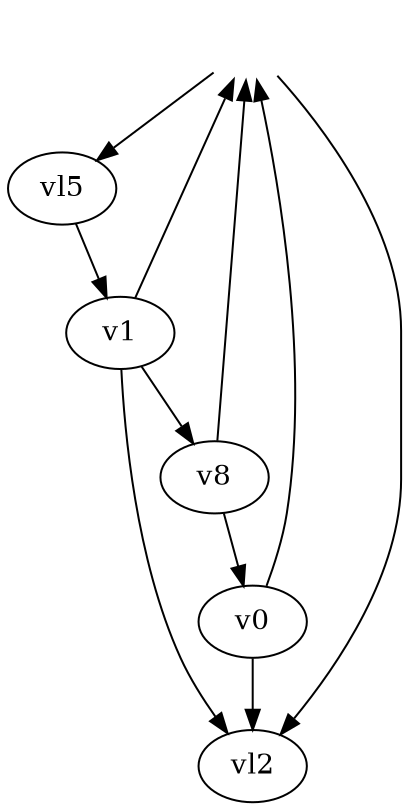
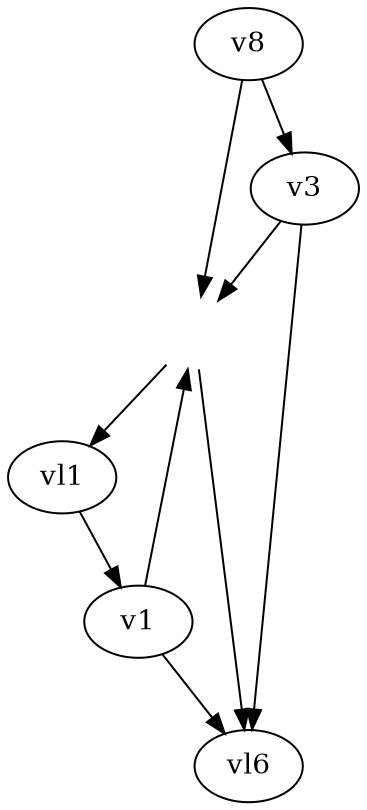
node "vl5": label "vl5" -> "vl1"
edge "v1" -> "v8": removed
node "v0": label "v0" -> "v3"
node "vl2": label "vl2" -> "vl6"
